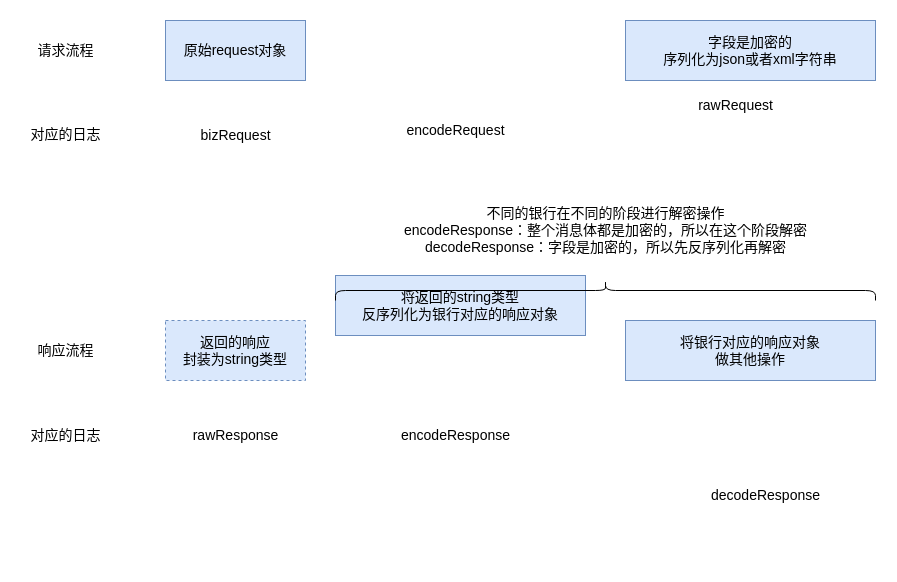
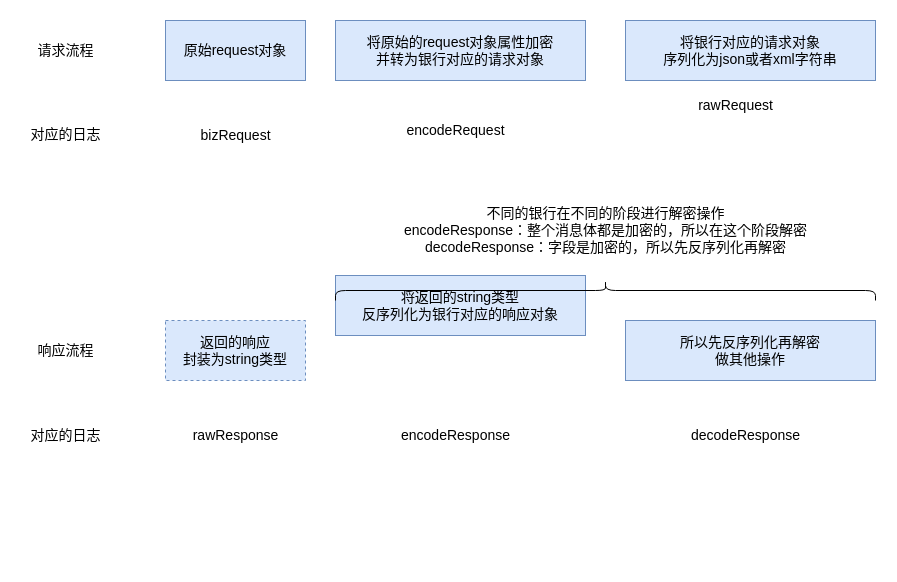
node "将原始的request对象属性加密 并转为银行对应的请求对象": added
node "字段是加密的 序列化为json或者xml字符串": label "字段是加密的 序列化为json或者xml字符串" -> "将银行对应的请求对象 序列化为json或者xml字符串"
node "将银行对应的响应对象 做其他操作": label "将银行对应的响应对象 做其他操作" -> "所以先反序列化再解密 做其他操作"
node "decodeResponse": moved (766, 496) -> (746, 436)
